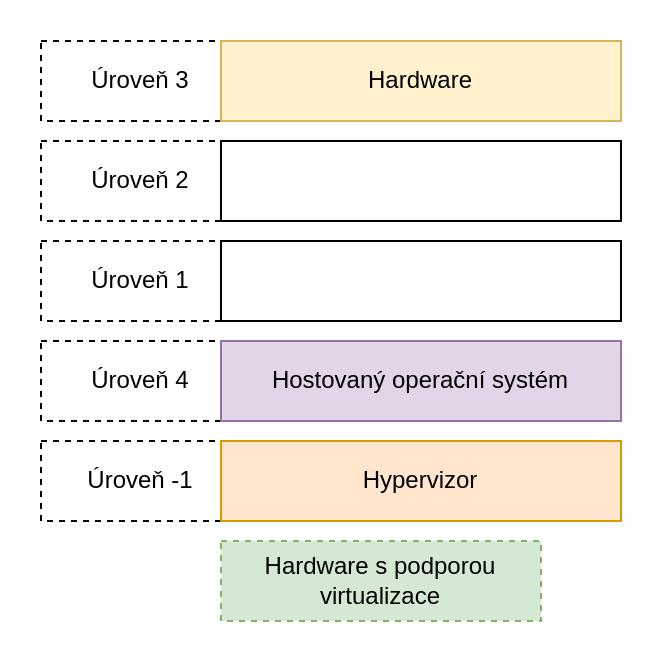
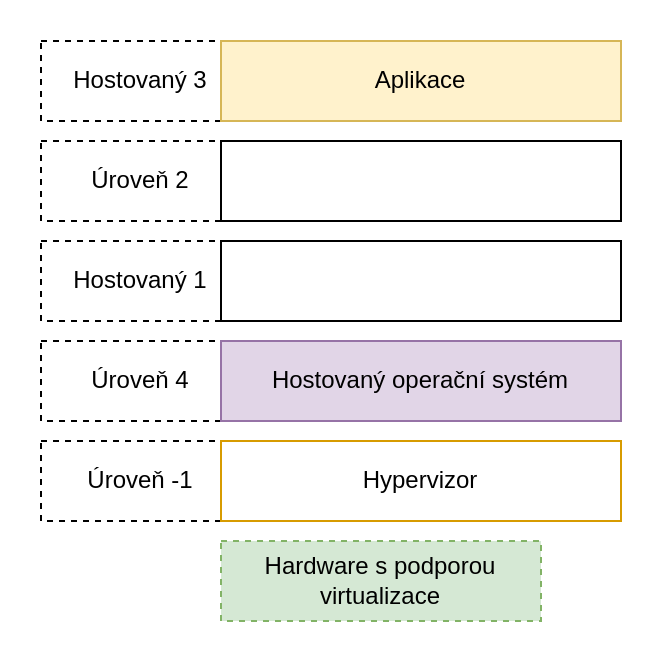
node "Úroveň 3": label "Úroveň 3" -> "Hostovaný 3"
node "Hardware": label "Hardware" -> "Aplikace"
node "Úroveň 1": label "Úroveň 1" -> "Hostovaný 1"
node "Hypervizor": fillcolor #ffe6cc -> #ffffff
